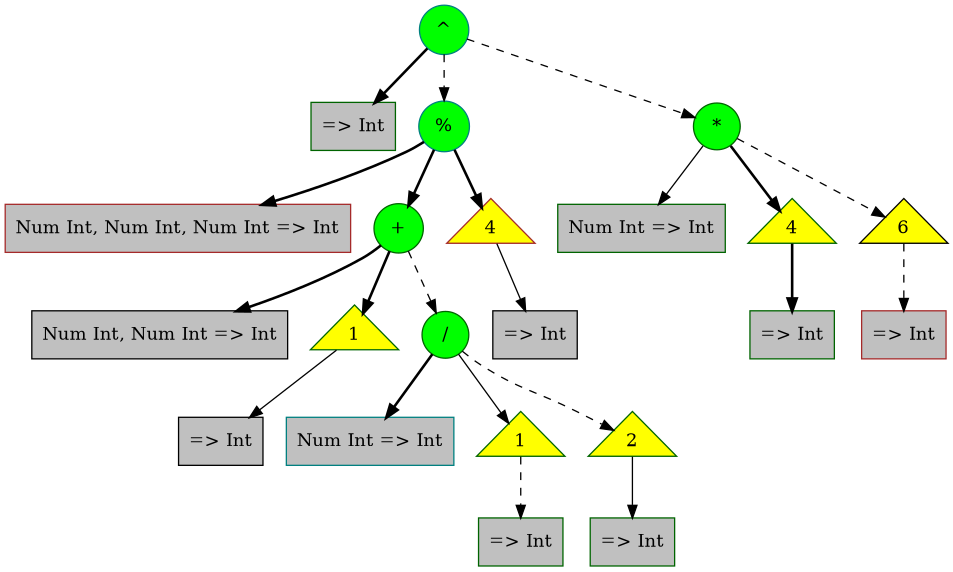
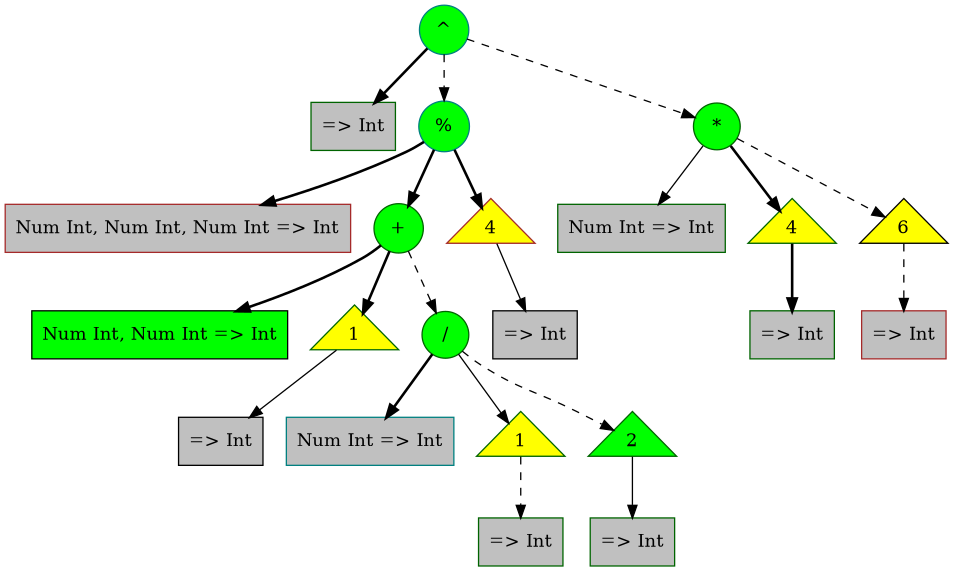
node "Num Int, Num Int => Int": fillcolor gray -> green
node "2": fillcolor yellow -> green
